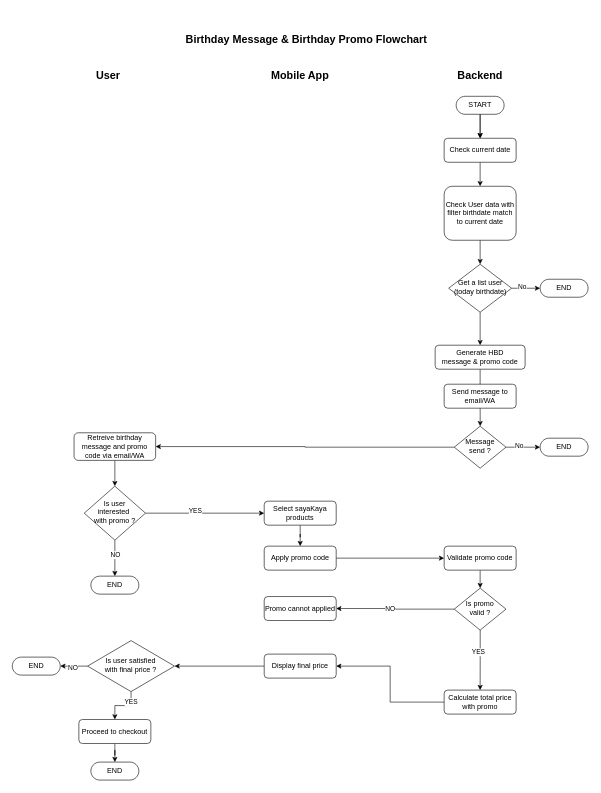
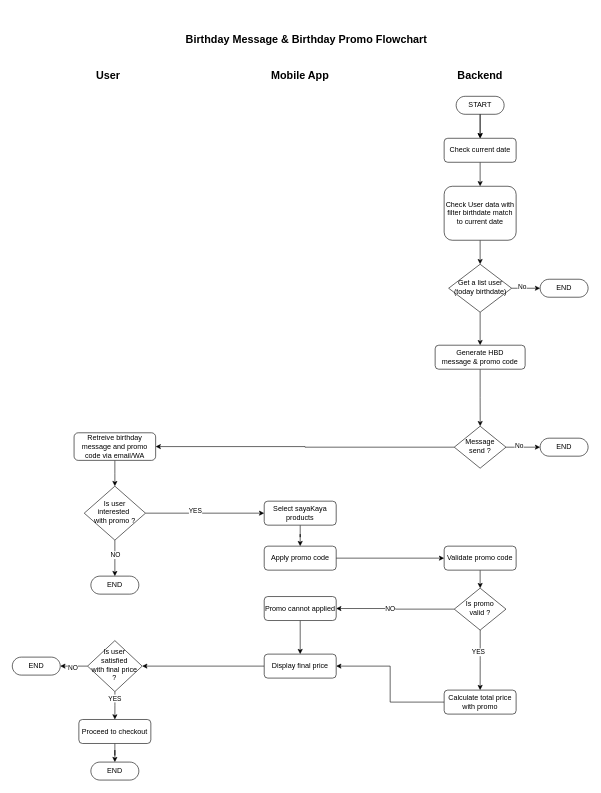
node "Send message to email/WA": removed
edge "Promo cannot applied" -> "Display final price": added
node "Is user satisfied with final price ?": size 87x51 -> 55x51
